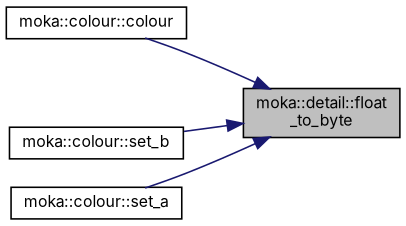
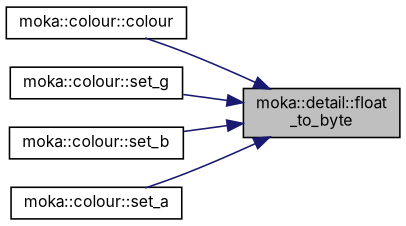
node "moka::colour::set_g": added
